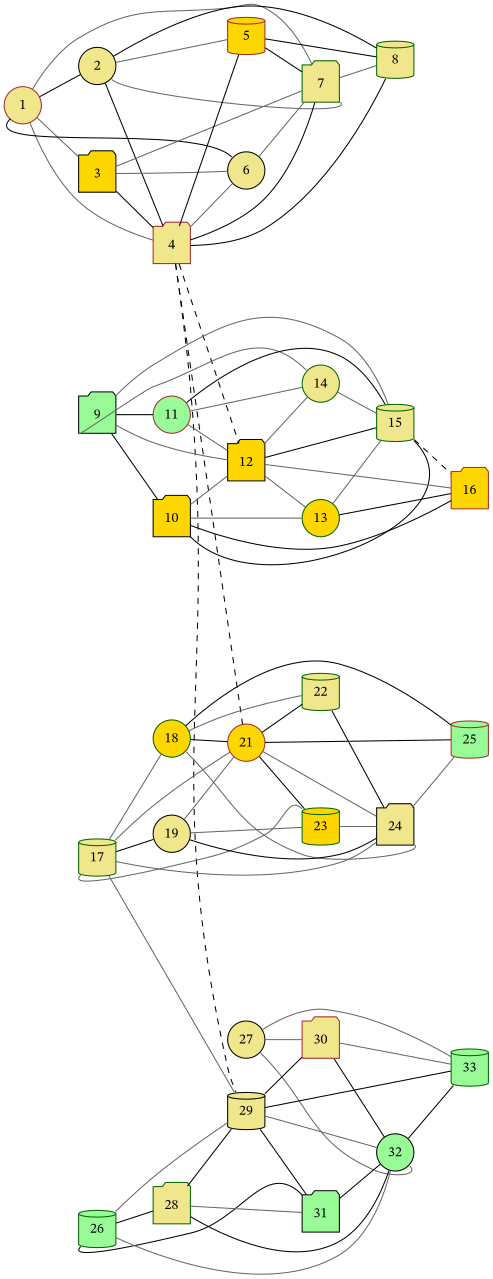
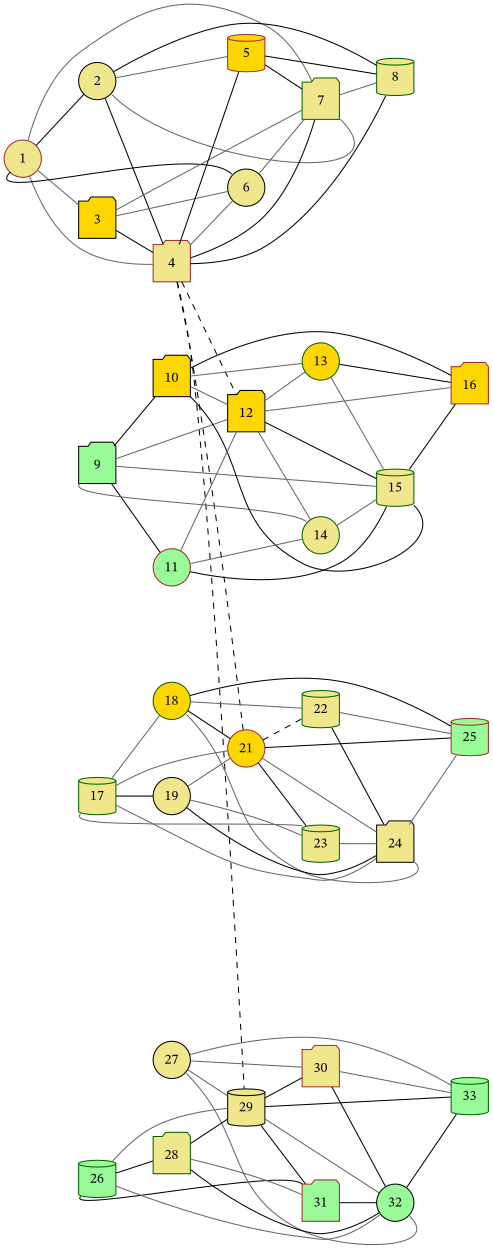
edge "15" -- "16": style dashed -> solid
edge "22" -- "21": style solid -> dashed
edge "22" -- "25": added
node "23": fillcolor gold -> khaki
edge "17" -- "29": now "27" -- "29"
node "31": color black -> brown
